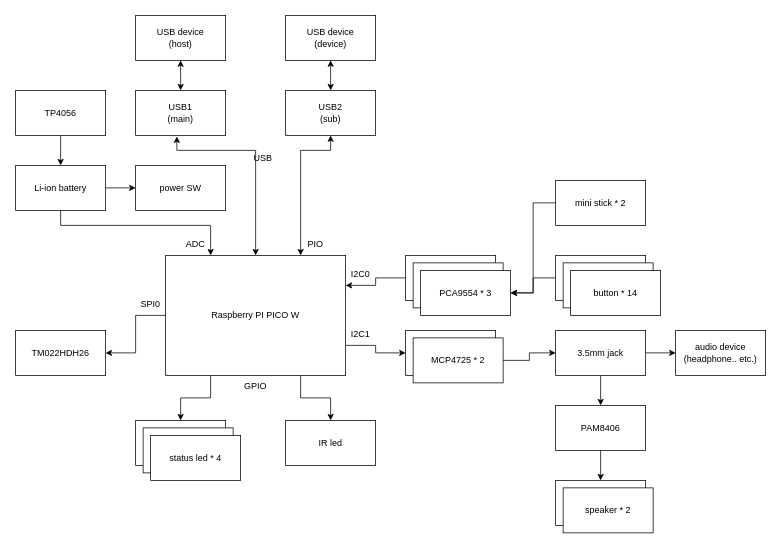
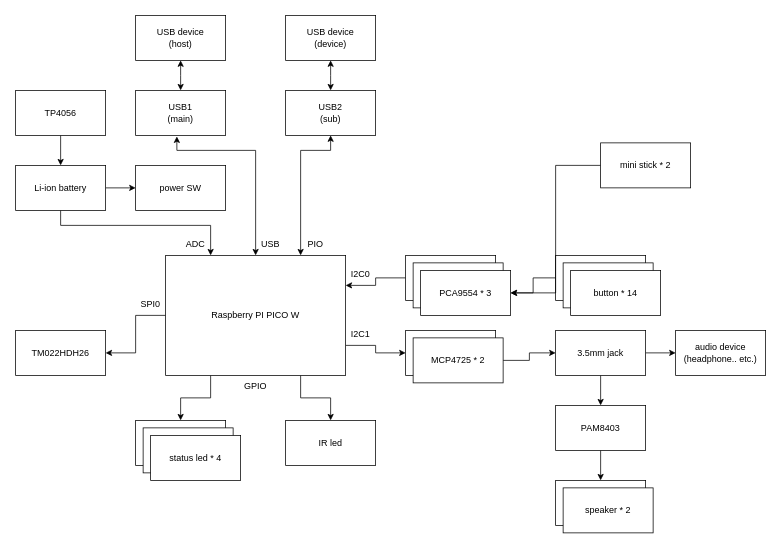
node "USB": moved (263, 158) -> (270, 244)
node "mini stick * 2": moved (600, 203) -> (645, 165)
node "PAM8406": label "PAM8406" -> "PAM8403"
